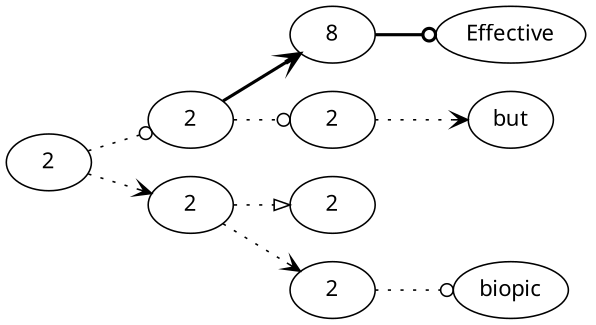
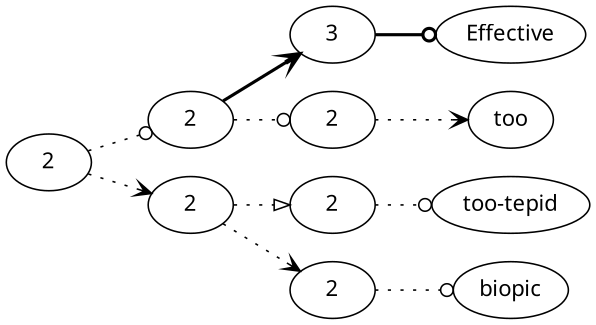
node "8": label "8" -> "3"
node "but": label "but" -> "too"
node "too-tepid": added
